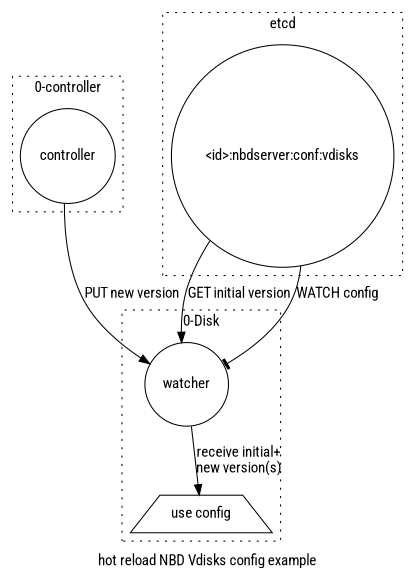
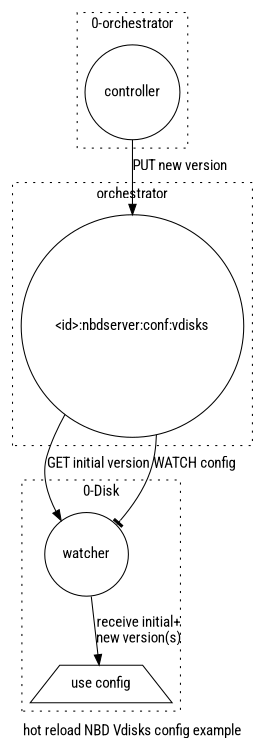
cluster "etcd": label "etcd" -> "orchestrator"
cluster "0-controller": label "0-controller" -> "0-orchestrator"
edge "controller" -> "watcher": now "controller" -> "<id>:nbdserver:conf:vdisks"
